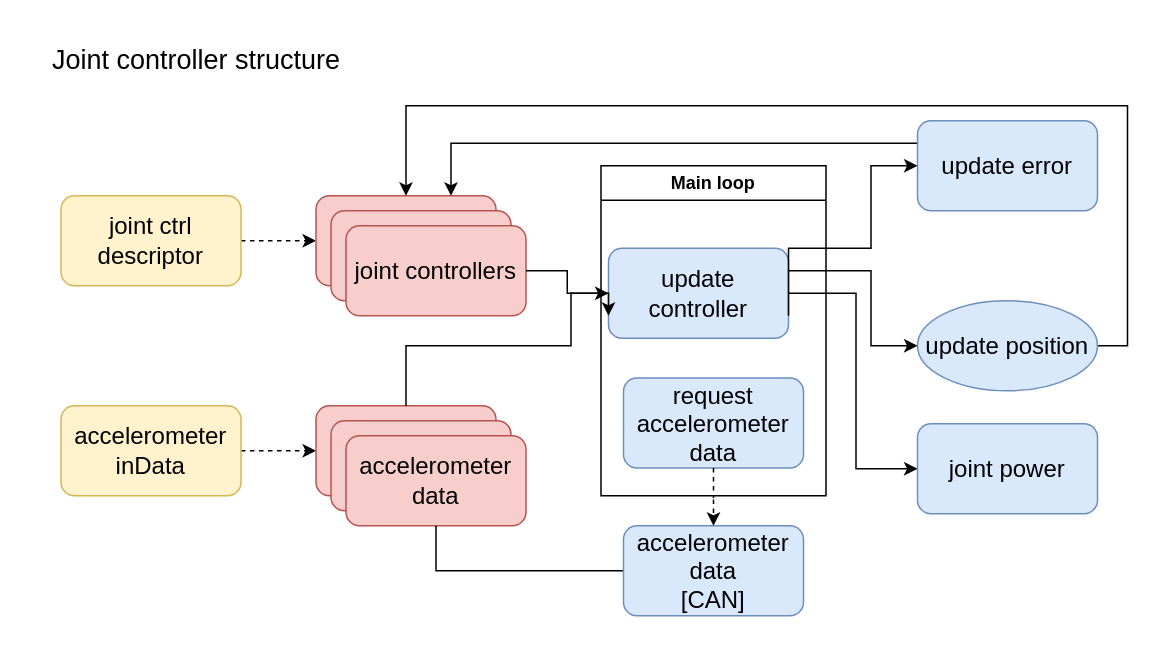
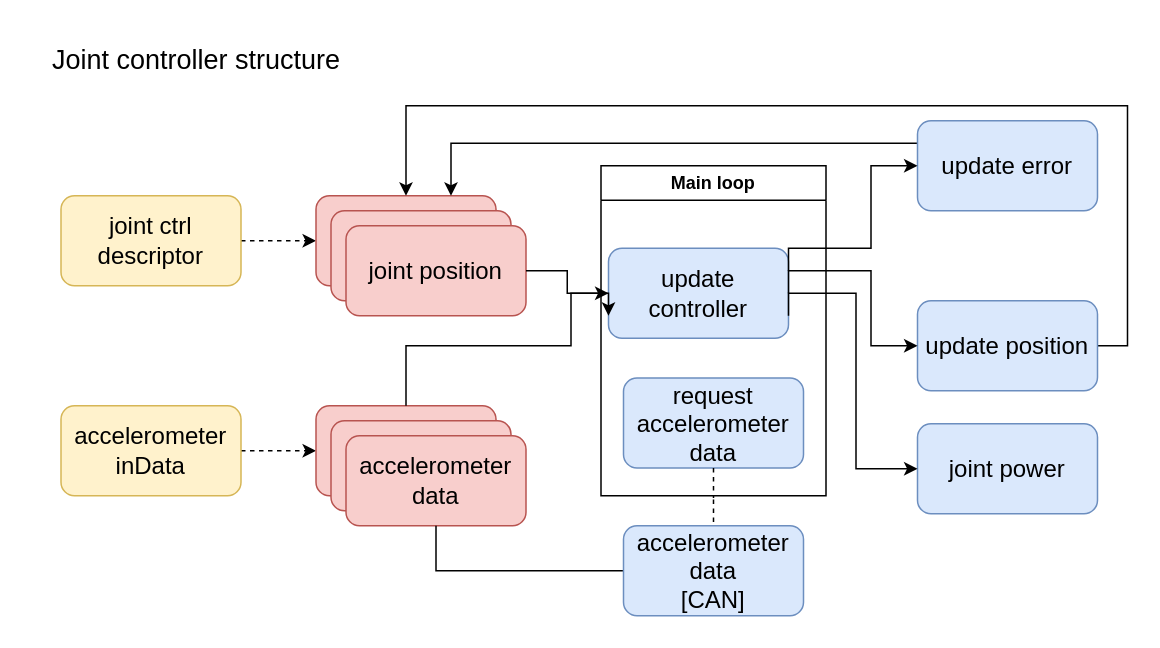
node "joint controllers": label "joint controllers" -> "joint position"
node "update position": shape ellipse -> rounded rectangle
edge "request accelerometer data" -> "accelerometer data [CAN]": arrowhead classic -> none
